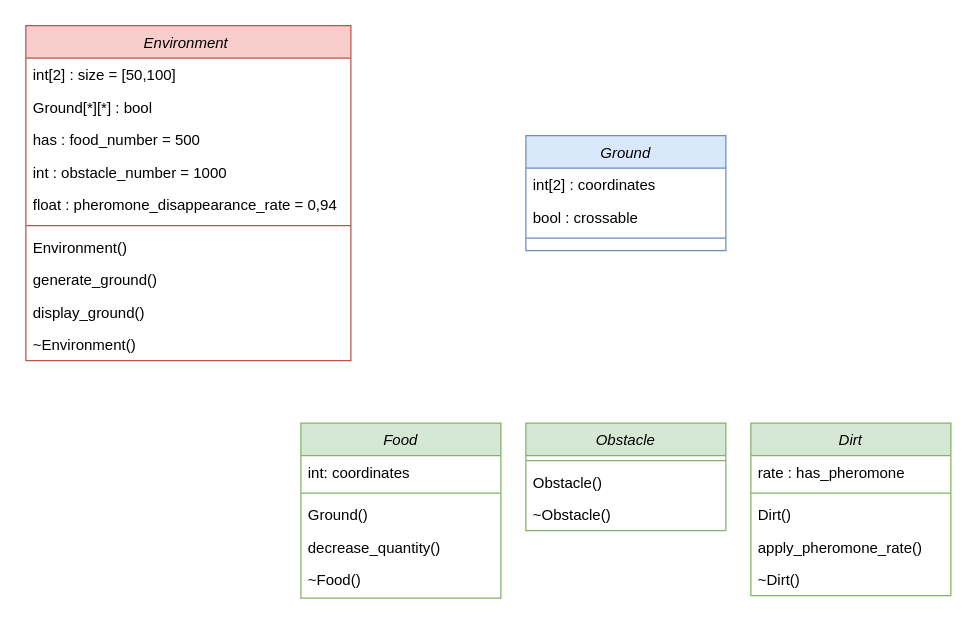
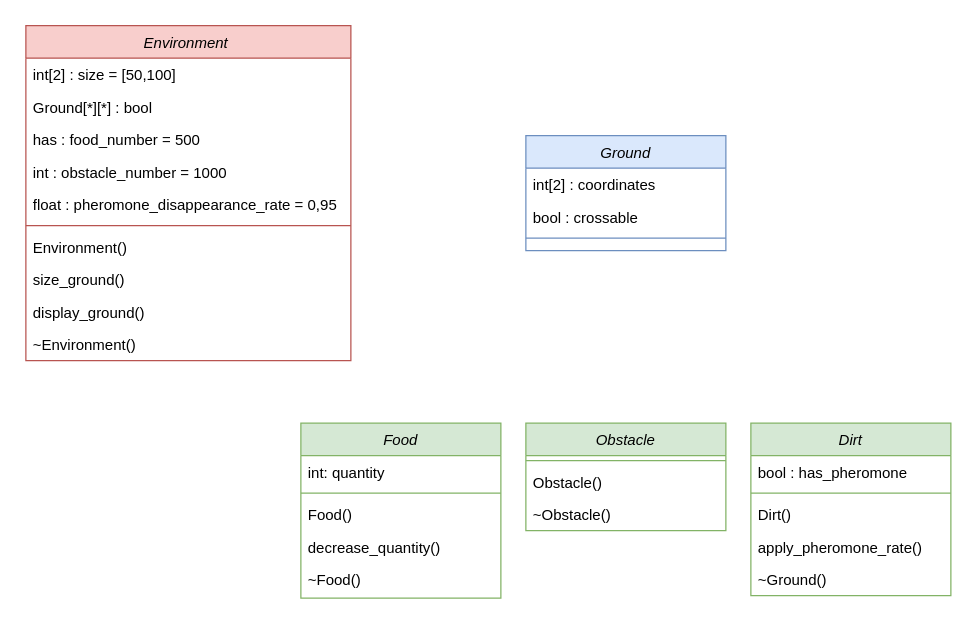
node "float : pheromone_disappearance_rate = 0,94": label "float : pheromone_disappearance_rate = 0,94" -> "float : pheromone_disappearance_rate = 0,95"
node "generate_ground()": label "generate_ground()" -> "size_ground()"
node "int: coordinates": label "int: coordinates" -> "int: quantity"
node "rate : has_pheromone": label "rate : has_pheromone" -> "bool : has_pheromone"
node "Ground()": label "Ground()" -> "Food()"
node "~Dirt()": label "~Dirt()" -> "~Ground()"
